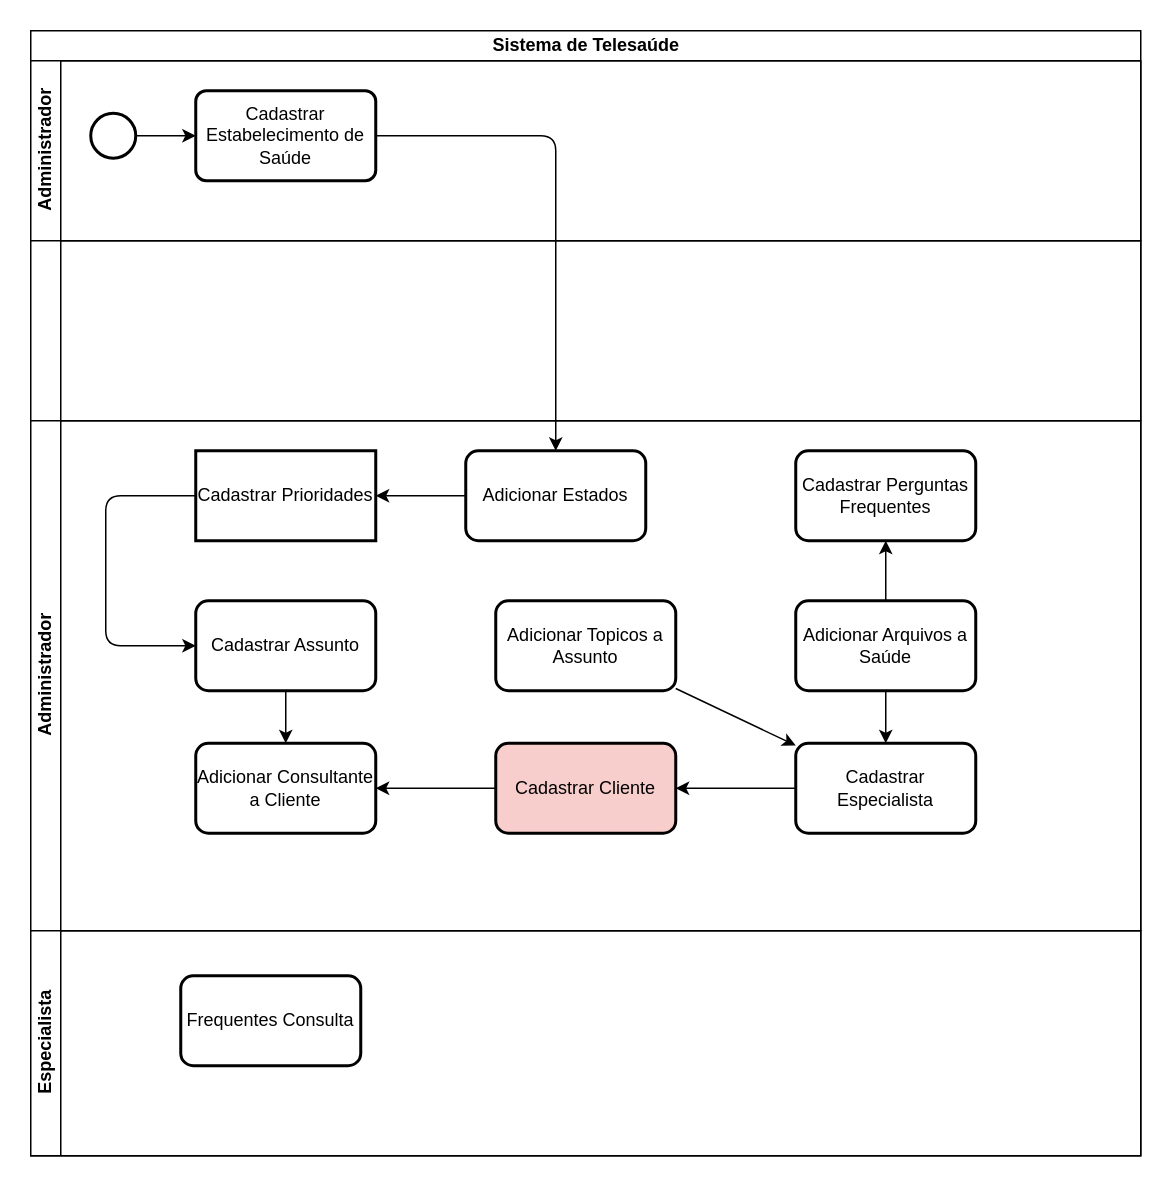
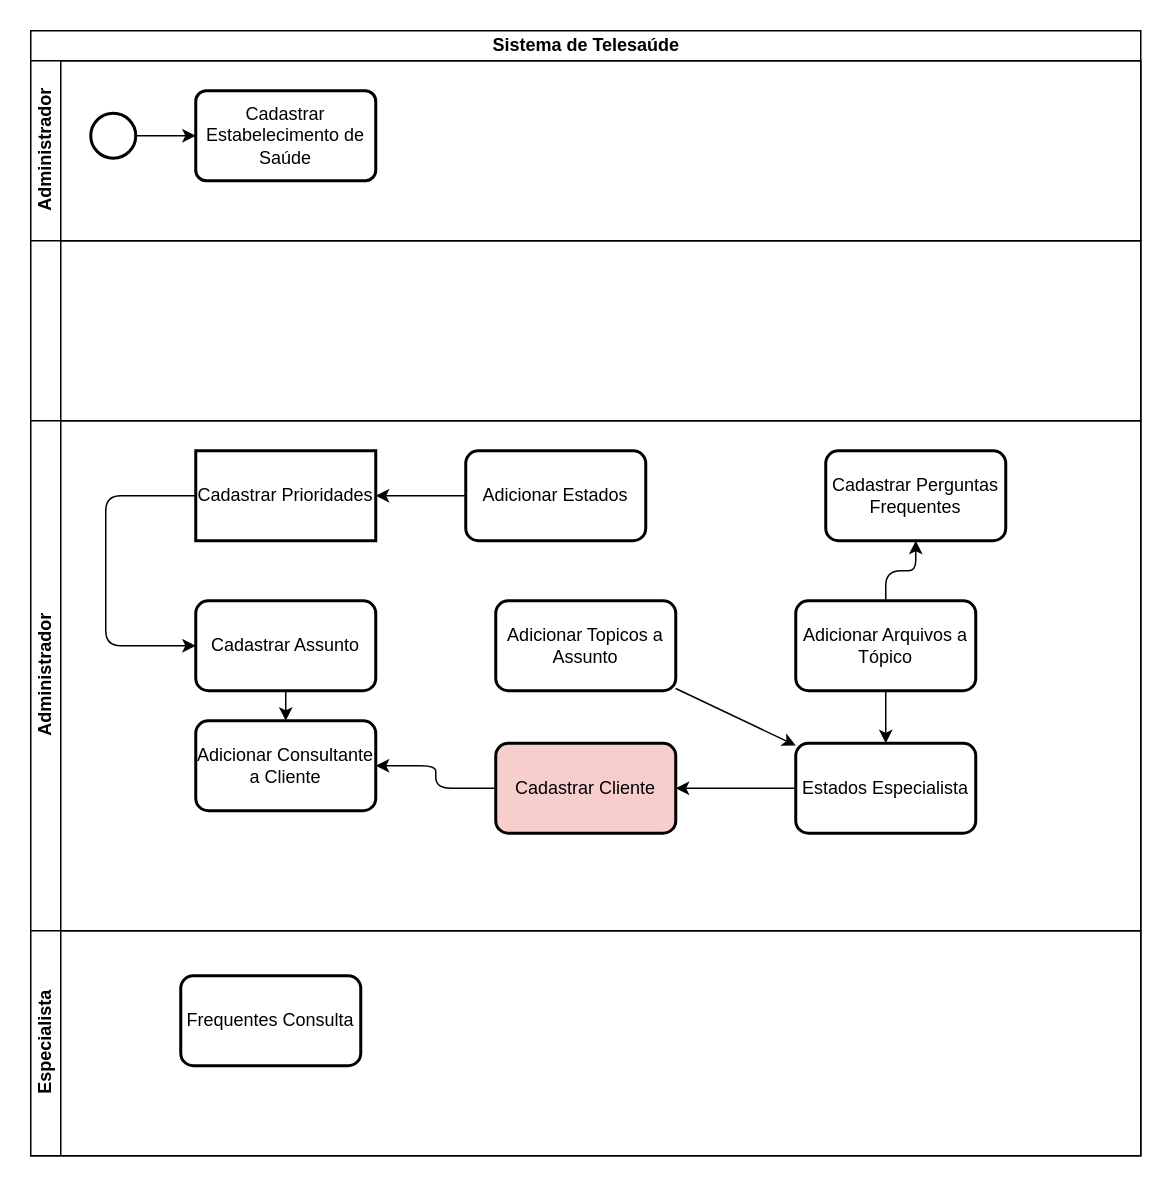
edge "Cadastrar Estabelecimento de Saúde" -> "Adicionar Estados": removed
node "Cadastrar Perguntas Frequentes": moved (886, 496) -> (916, 496)
node "Adicionar Arquivos a Saúde": label "Adicionar Arquivos a Saúde" -> "Adicionar Arquivos a Tópico"
node "Adicionar Consultante a Cliente": moved (286, 788) -> (286, 766)
node "Cadastrar Especialista": label "Cadastrar Especialista" -> "Estados Especialista"
